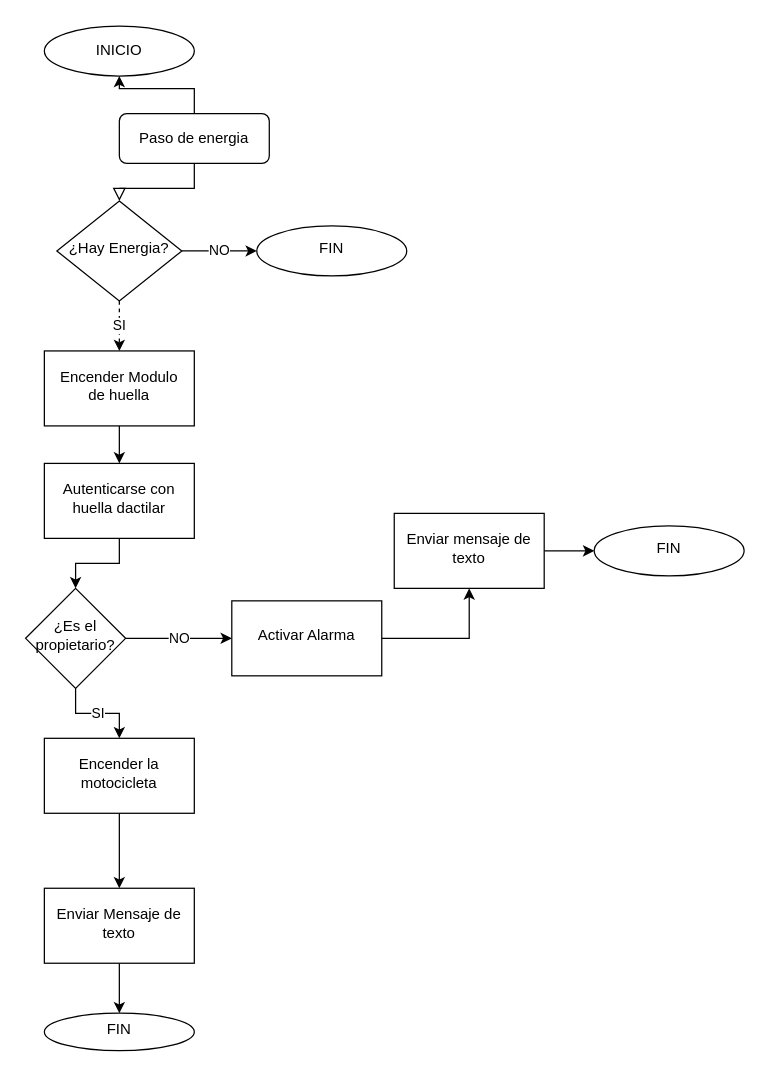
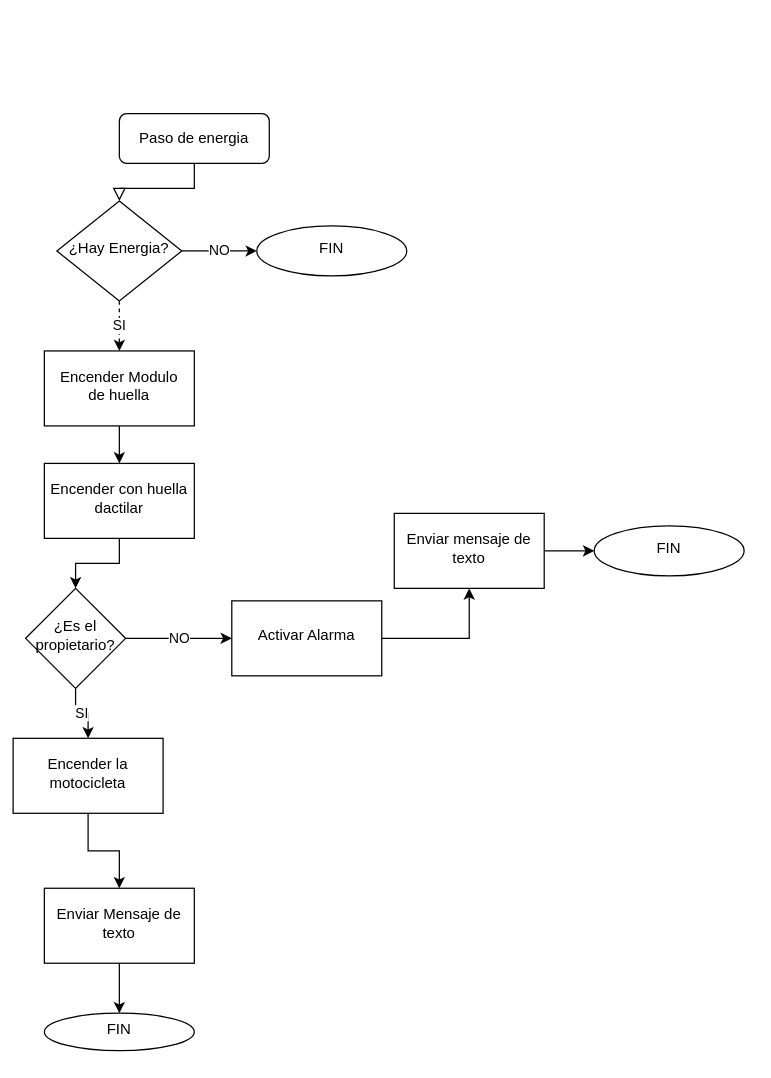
node "INICIO": removed
edge "Paso de energia" -> "INICIO": removed
node "Autenticarse con huella dactilar": label "Autenticarse con huella dactilar" -> "Encender con huella dactilar"
node "Encender la motocicleta": moved (119, 776) -> (88, 776)
